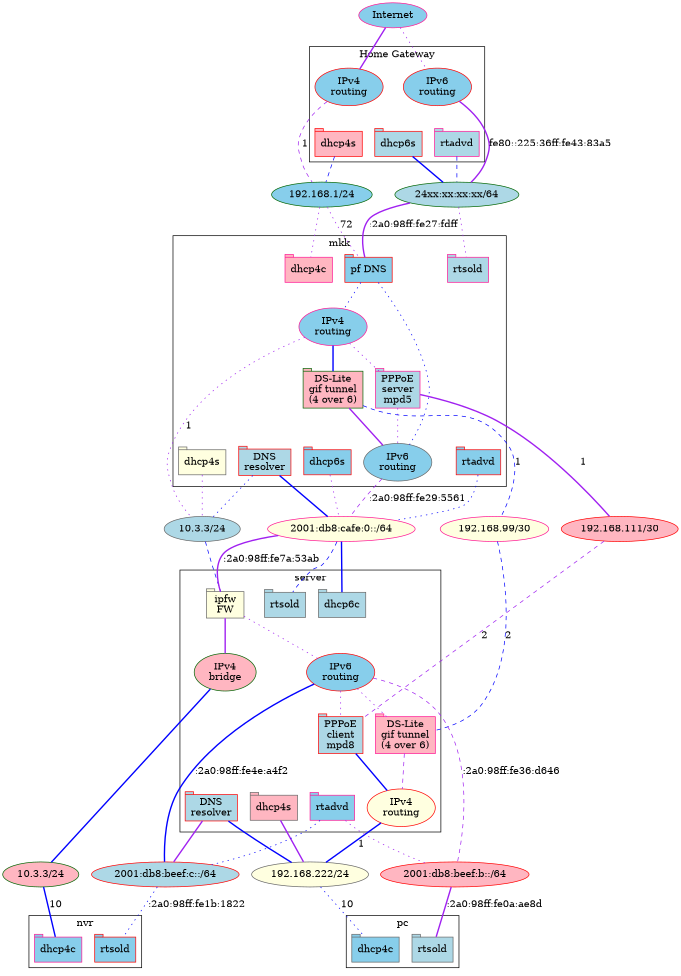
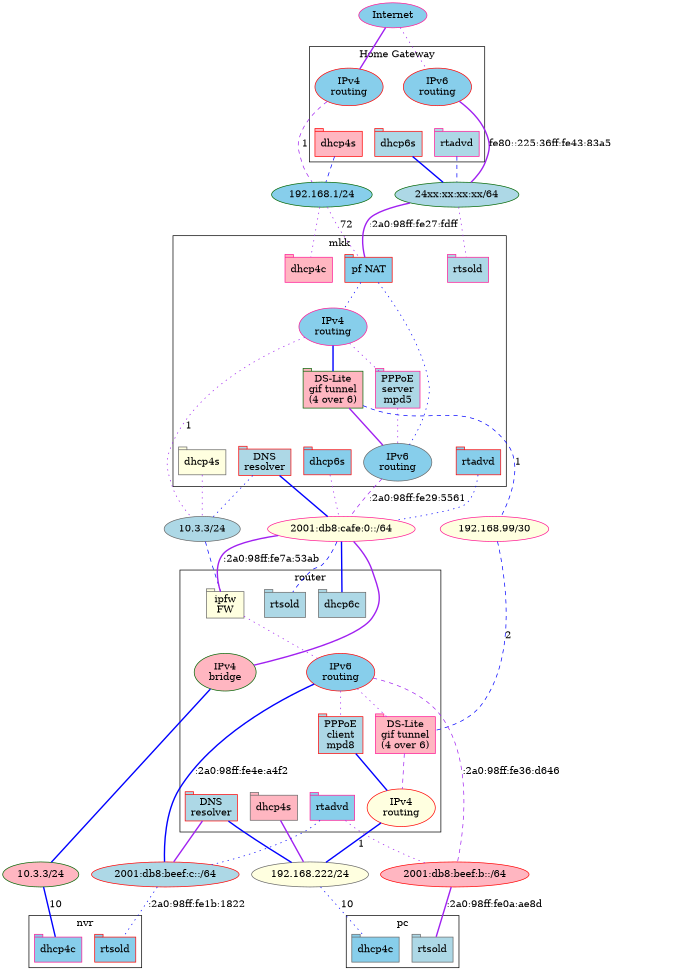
node "pf DNS": label "pf DNS" -> "pf NAT"
node "192.168.111/30": removed
cluster "server": label "server" -> "router"
edge "ipfw FW" -- "IPv4 bridge": now "2001:db8:cafe:0::/64" -- "IPv4 bridge"
